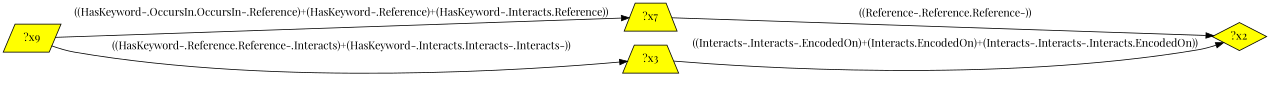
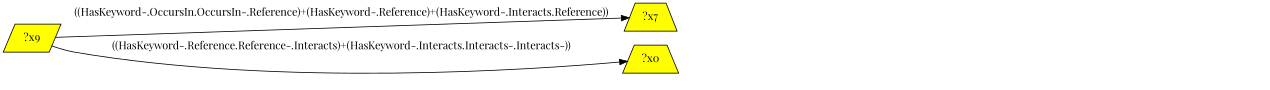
node "?x2": removed
node "?x3": label "?x3" -> "?x0"
